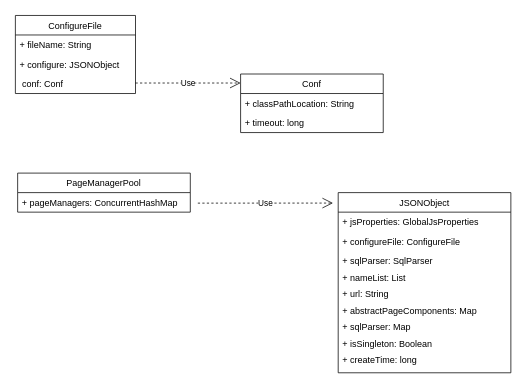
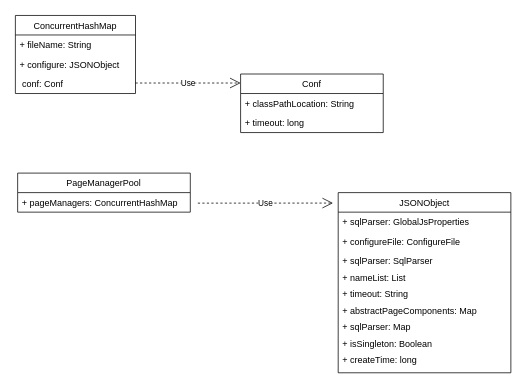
node "ConfigureFile": label "ConfigureFile" -> "ConcurrentHashMap"
node "+ jsProperties: GlobalJsProperties": label "+ jsProperties: GlobalJsProperties" -> "+ sqlParser: GlobalJsProperties"
node "+ url: String": label "+ url: String" -> "+ timeout: String"
